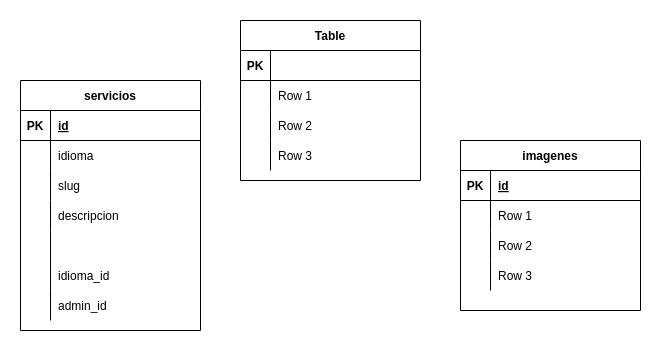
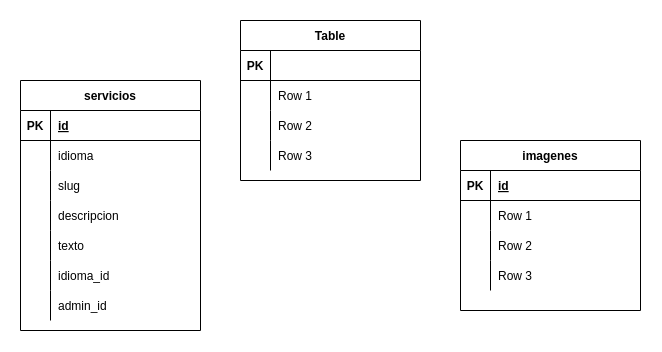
node "texto": added
